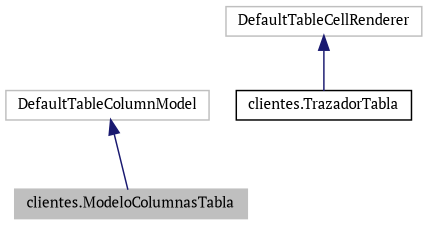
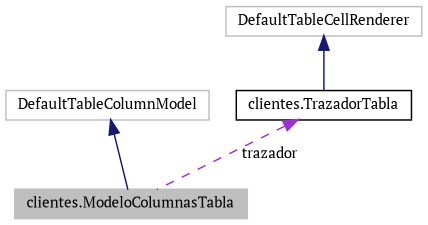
edge "clientes.ModeloColumnasTabla" -> "clientes.TrazadorTabla": added, label "trazador"
